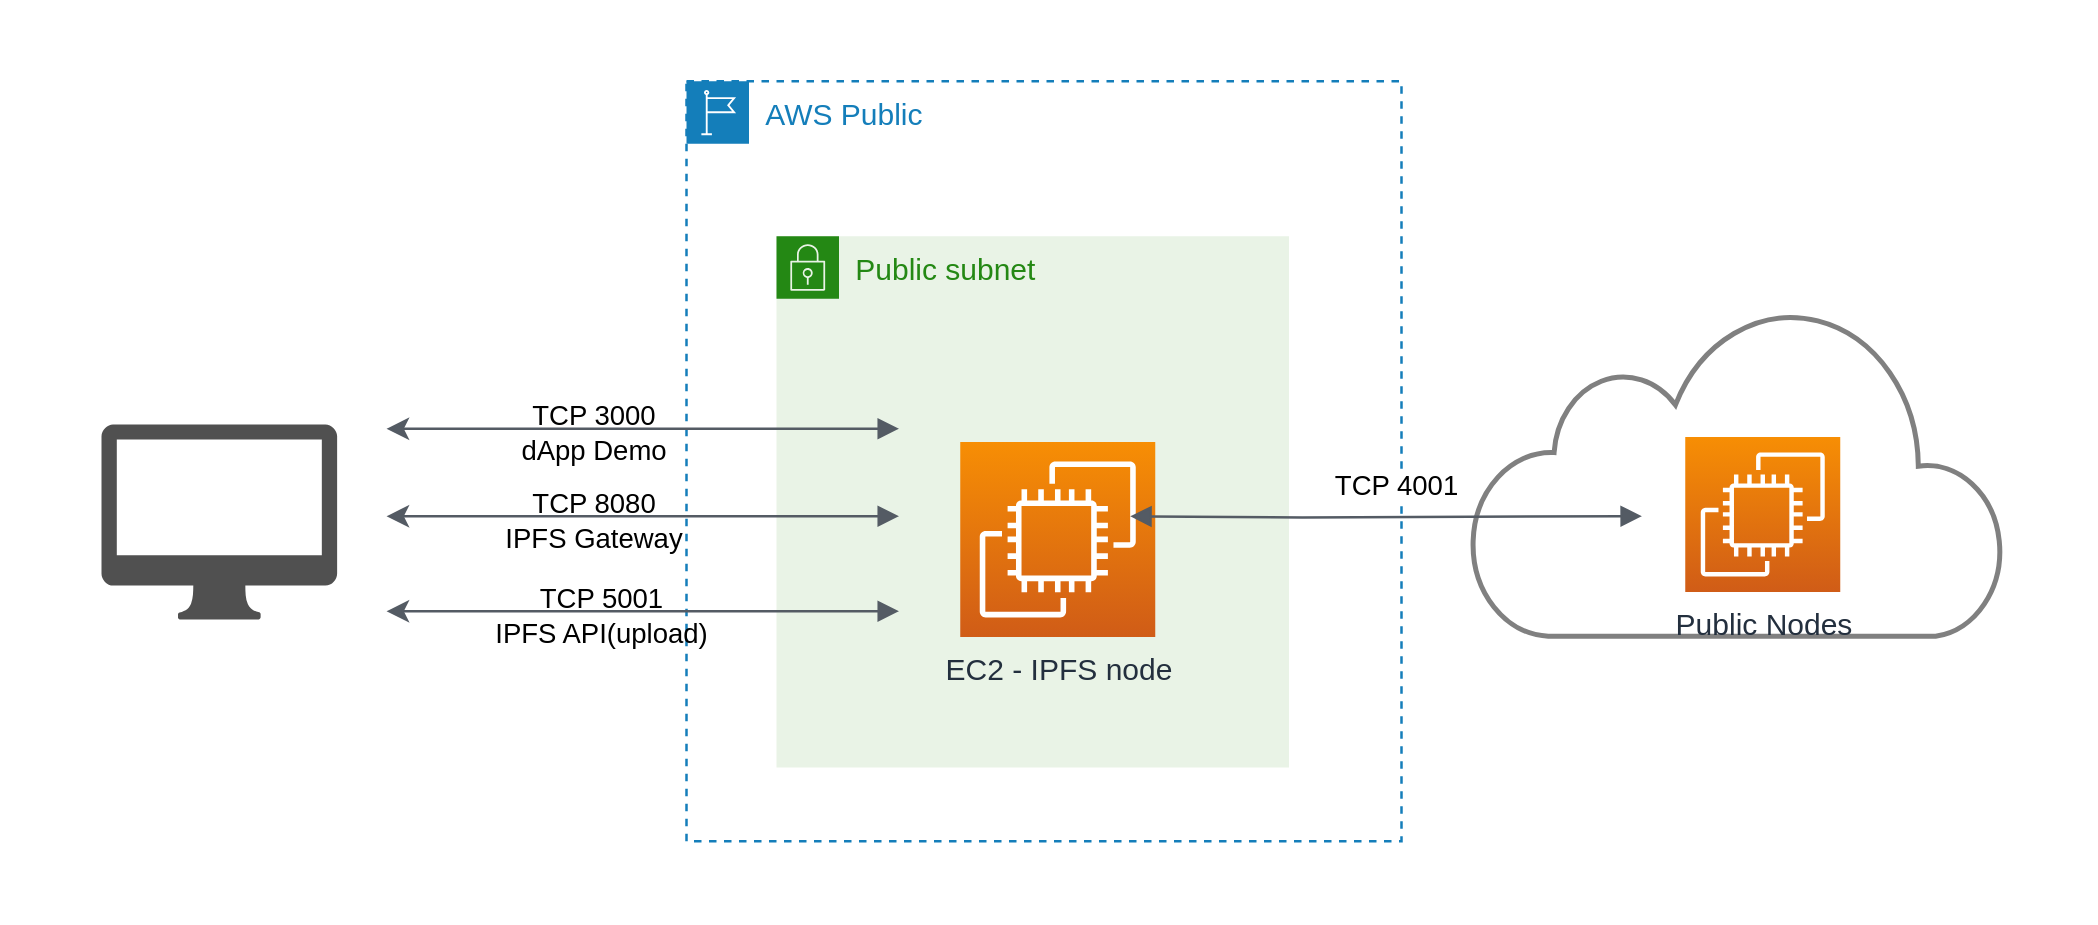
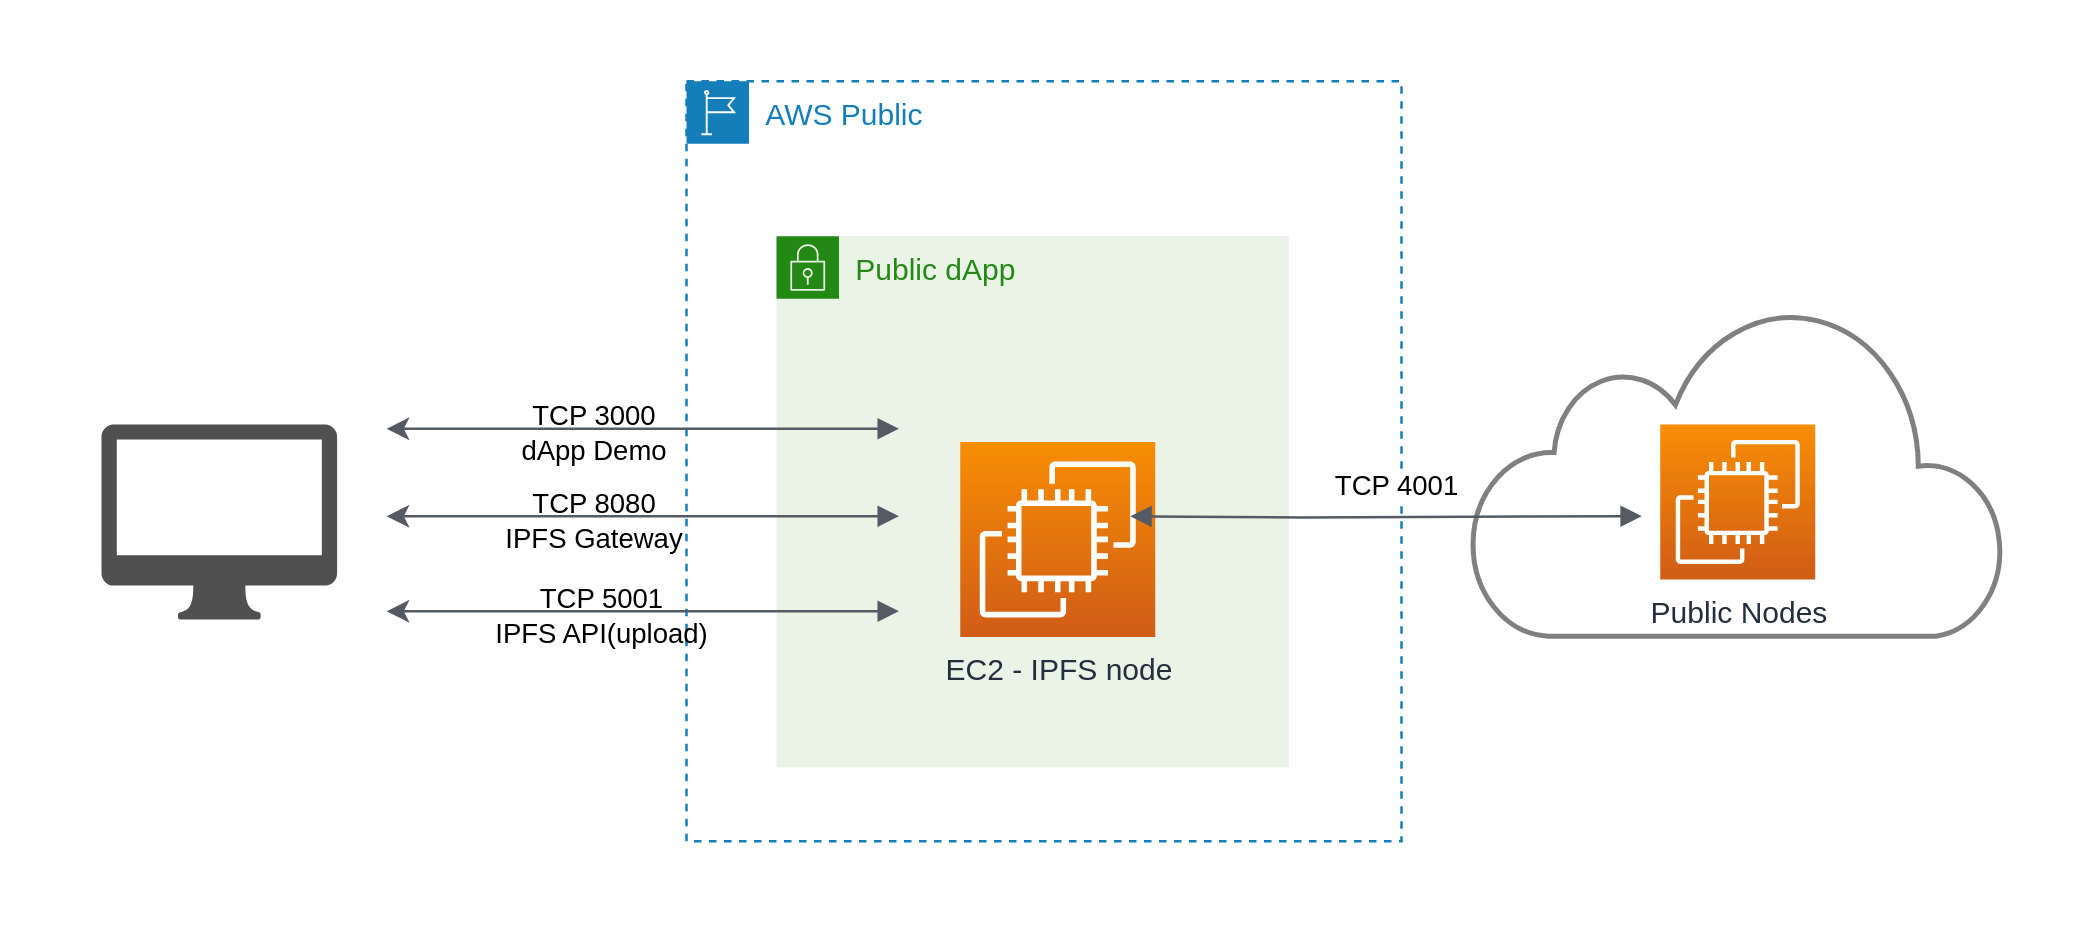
node "Public subnet": label "Public subnet" -> "Public dApp"
node "Public Nodes": moved (1763, 514) -> (1738, 502)
